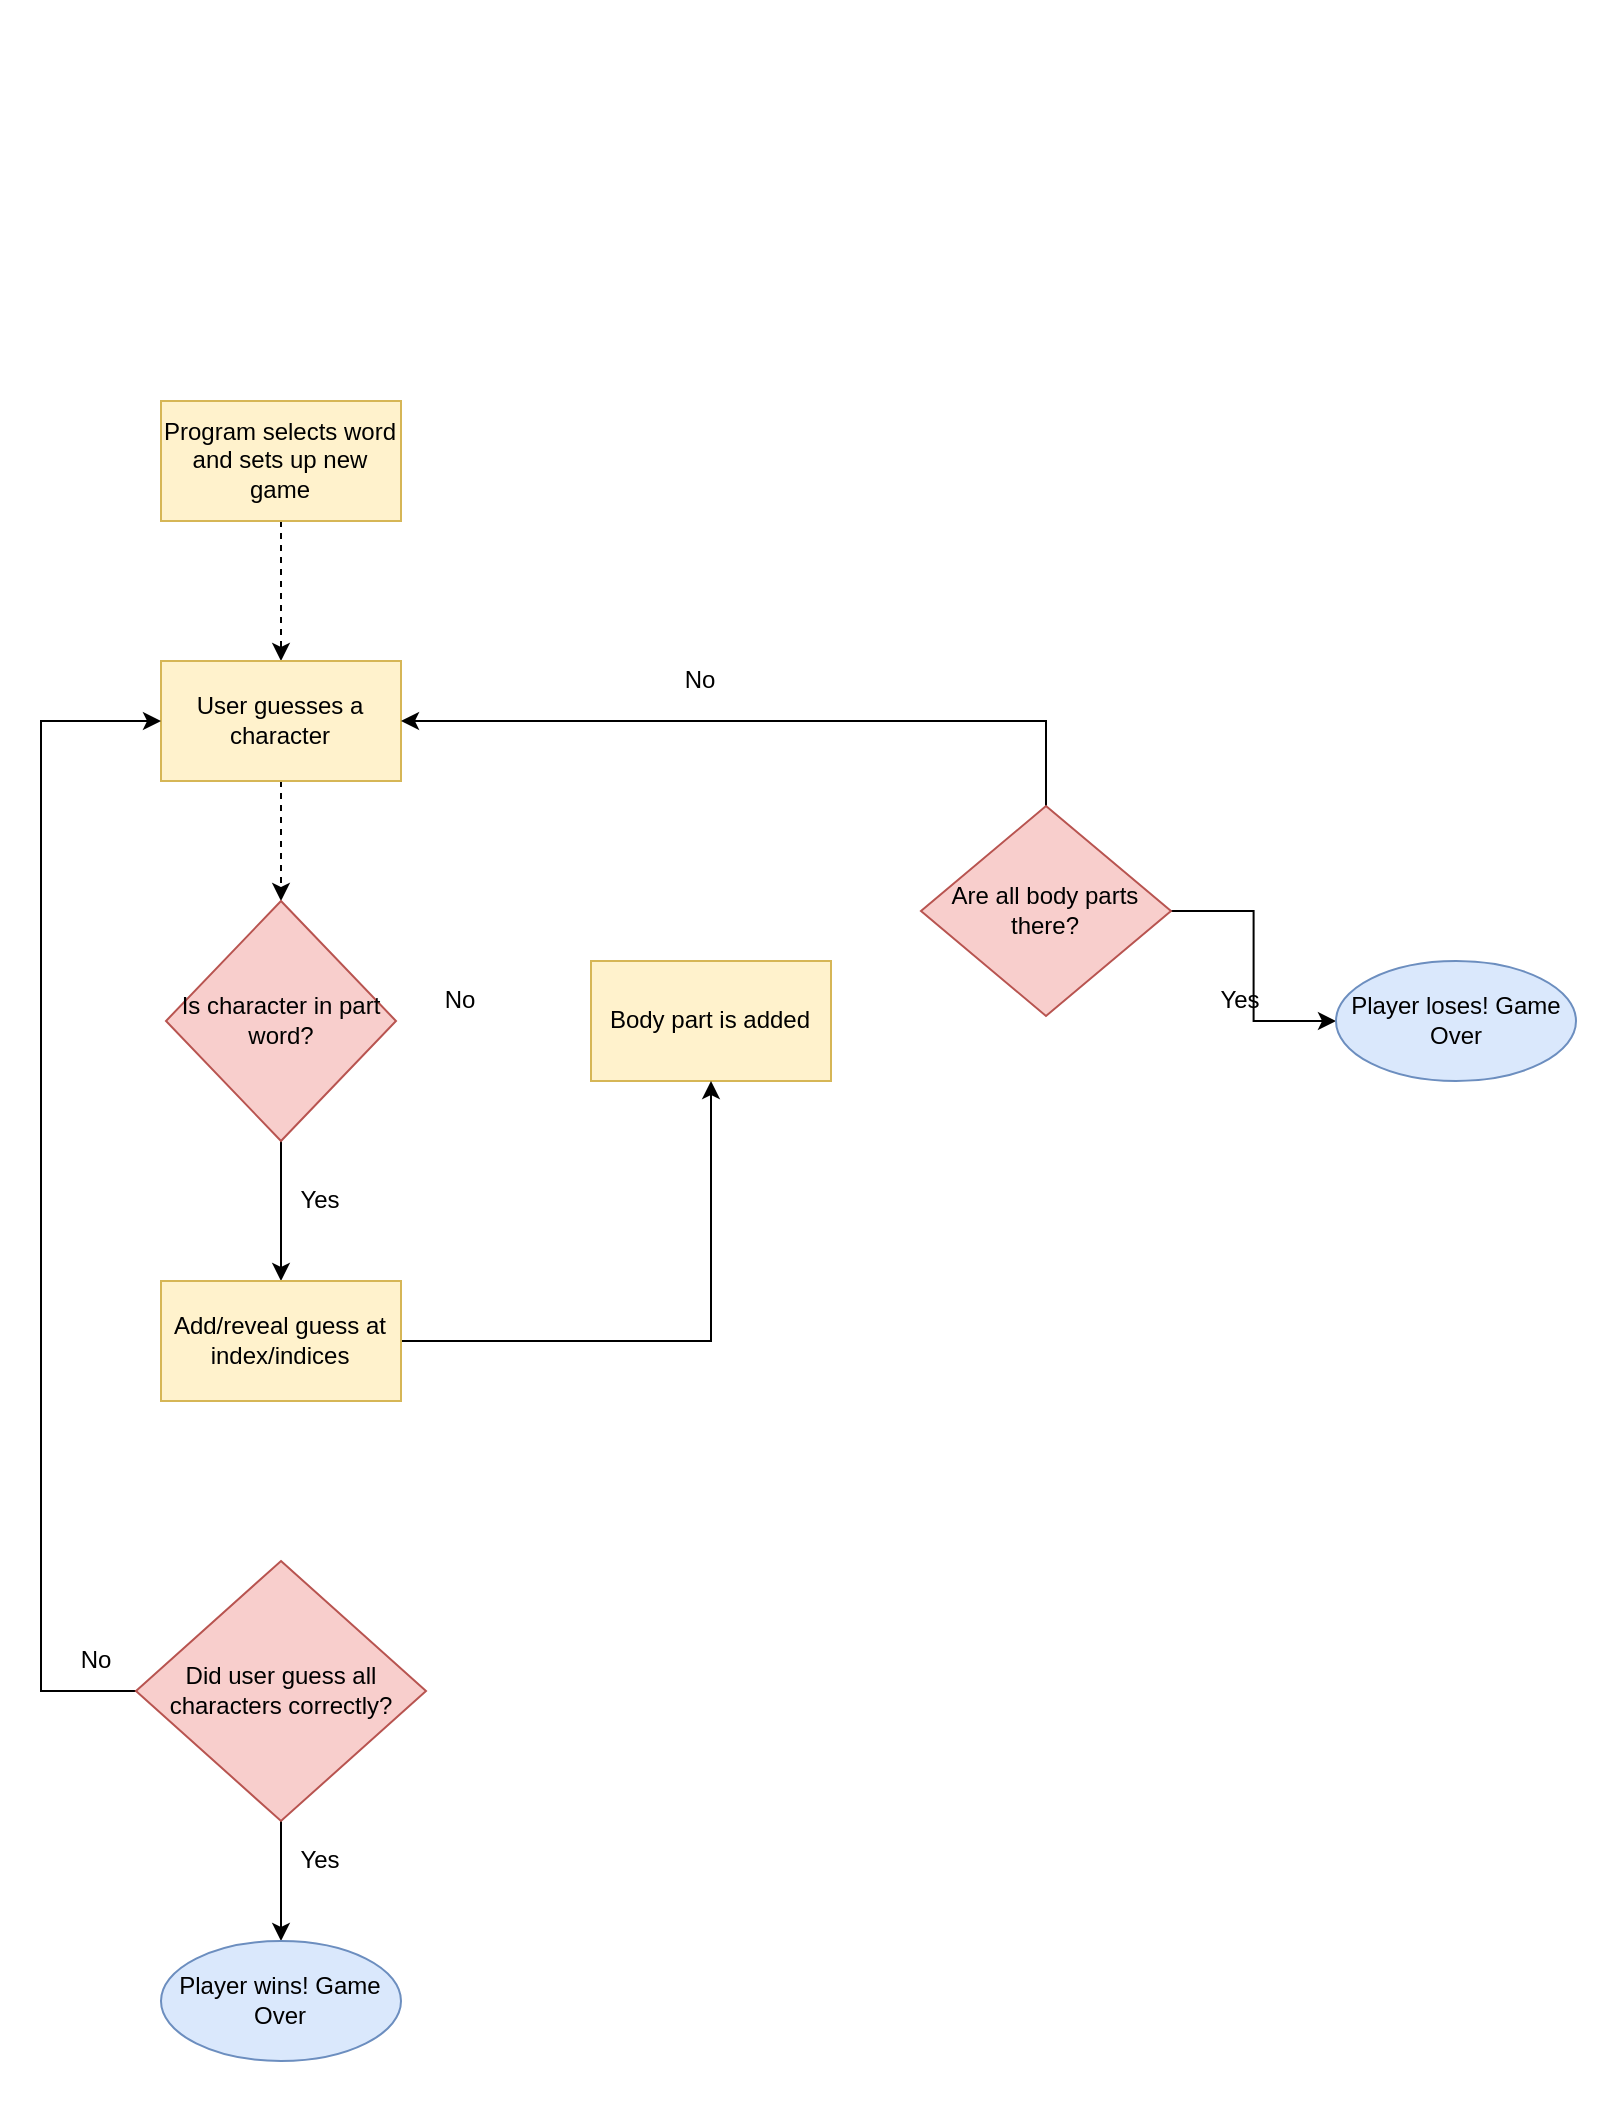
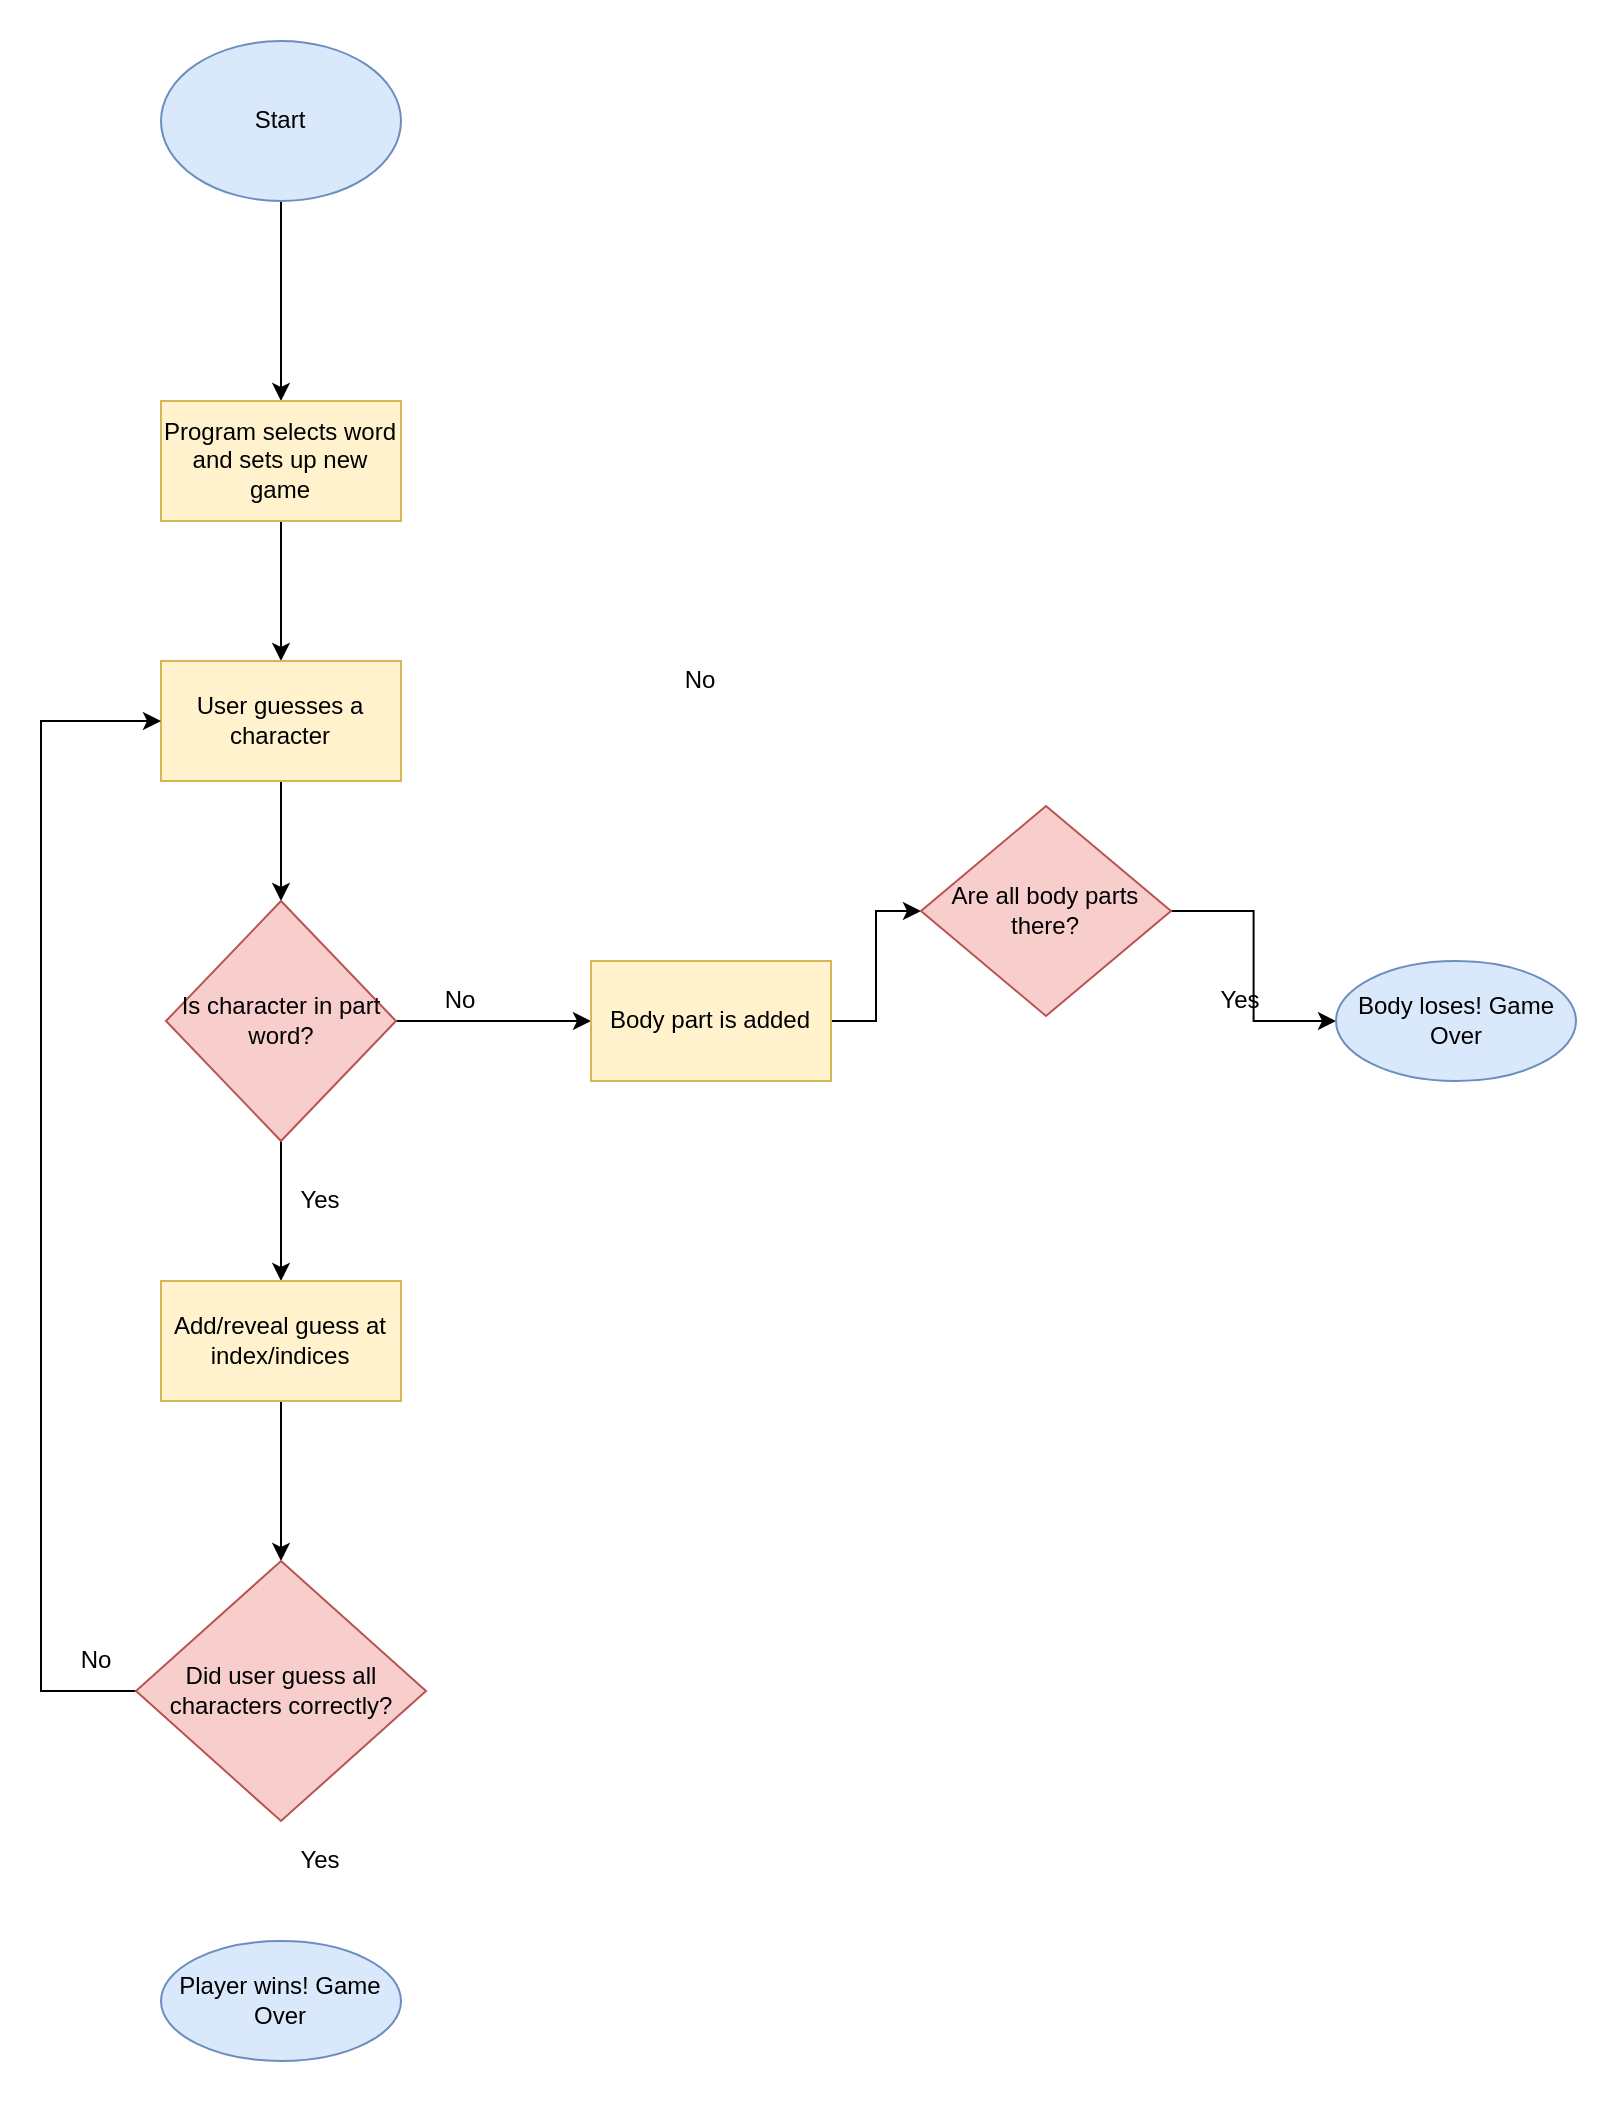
node "Start": added
edge "Start" -> "Program selects word and sets up new game": added
edge "Program selects word and sets up new game" -> "User guesses a character": style dashed -> solid
edge "Are all body parts there?" -> "User guesses a character": removed
edge "User guesses a character" -> "Is character in part word?": style dashed -> solid
edge "Body part is added" -> "Are all body parts there?": added
edge "Is character in part word?" -> "Body part is added": added
node "Player loses! Game Over": label "Player loses! Game Over" -> "Body loses! Game Over"
edge "Add/reveal guess at index/indices" -> "Body part is added": now "Add/reveal guess at index/indices" -> "Did user guess all characters correctly?"
edge "Did user guess all characters correctly?" -> "Player wins! Game Over": removed
